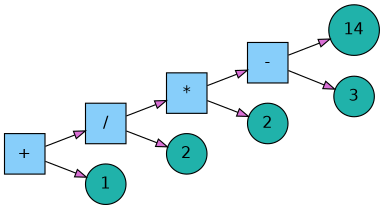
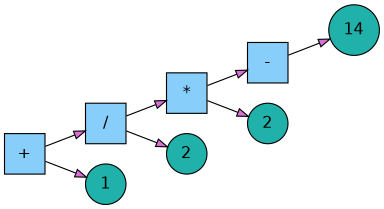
node "3": removed
